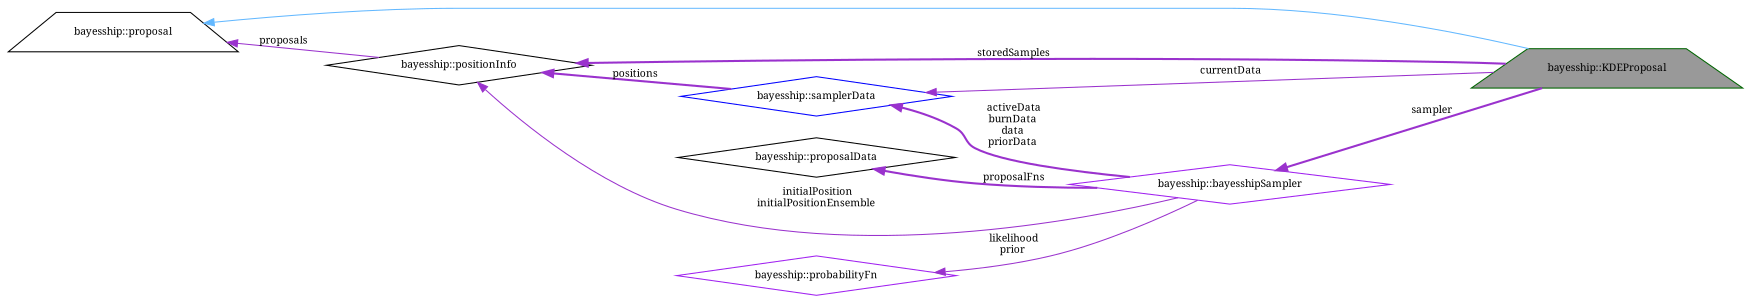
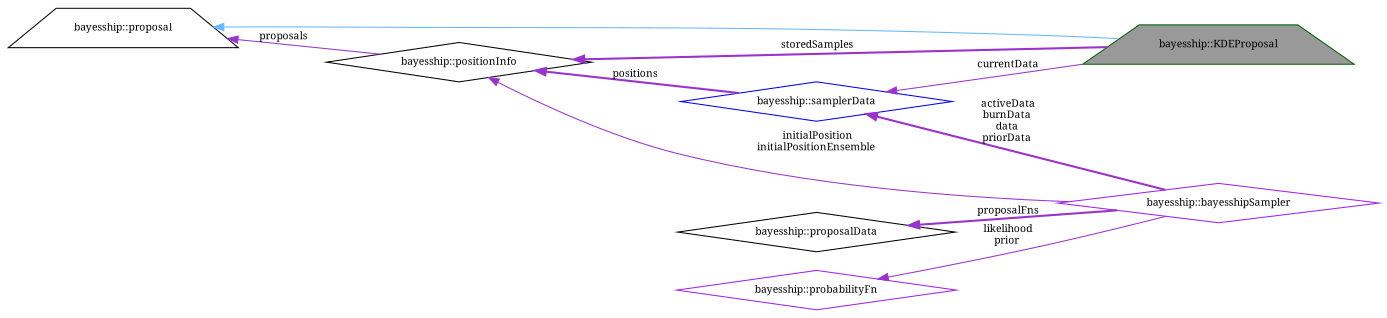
edge "bayesship::KDEProposal" -> "bayesship::bayesshipSampler": removed, label "sampler"
